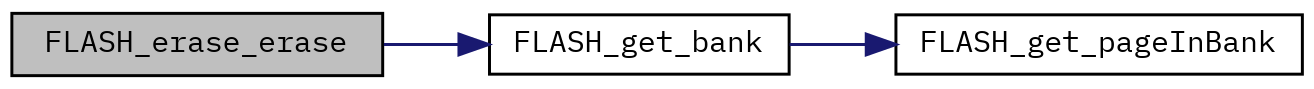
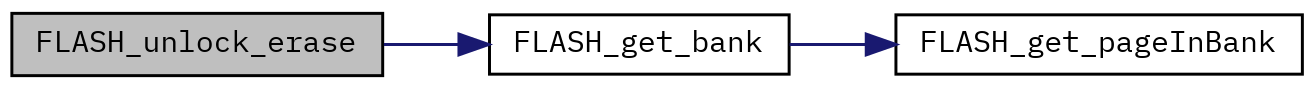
node "FLASH_erase_erase": label "FLASH_erase_erase" -> "FLASH_unlock_erase"
